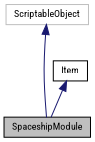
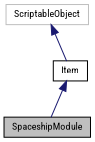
edge "SpaceshipModule" -> "ScriptableObject": now "Item" -> "ScriptableObject"
